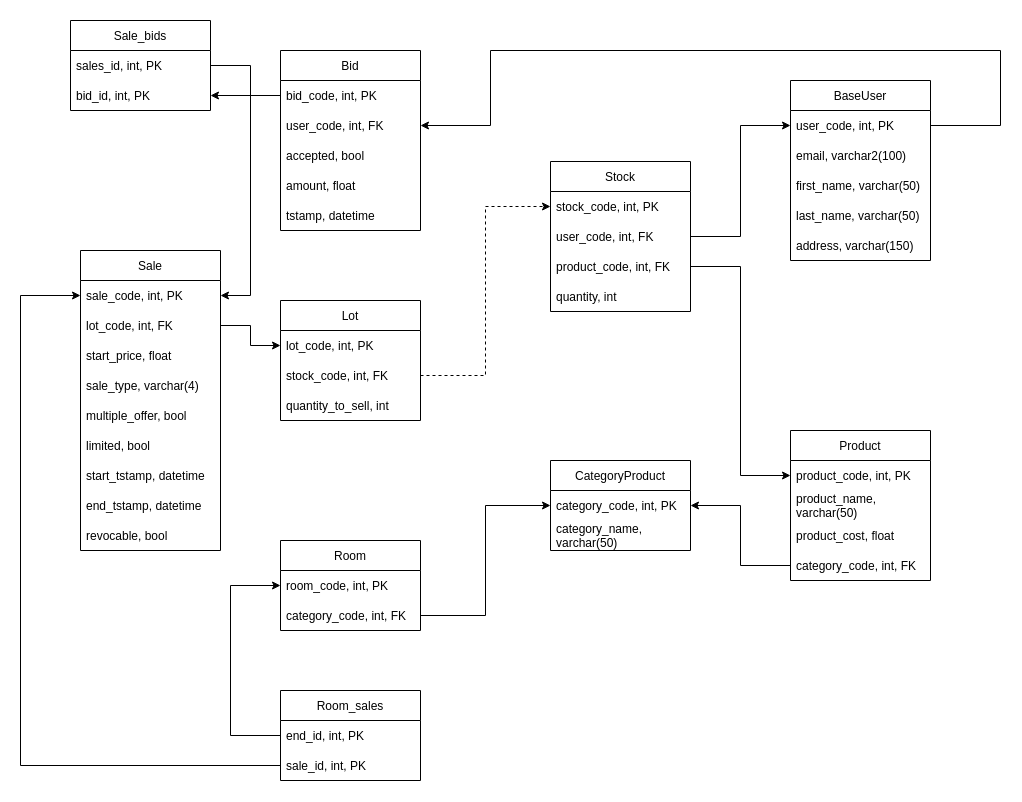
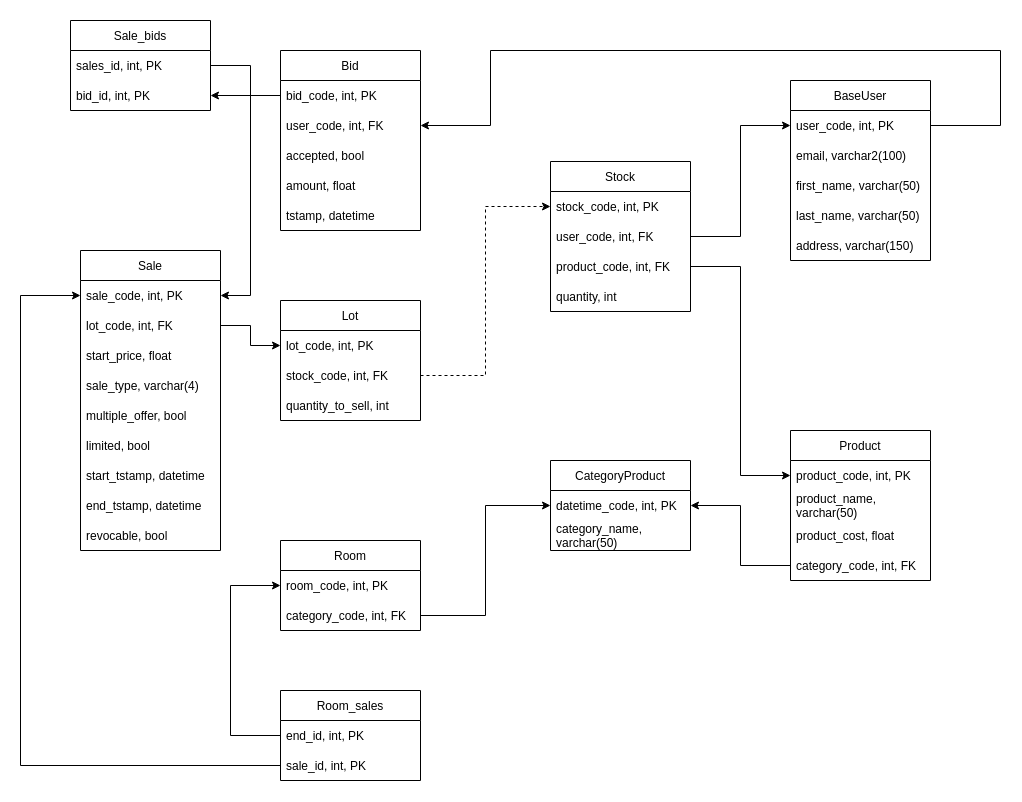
node "category_code, int, PK": label "category_code, int, PK" -> "datetime_code, int, PK"
